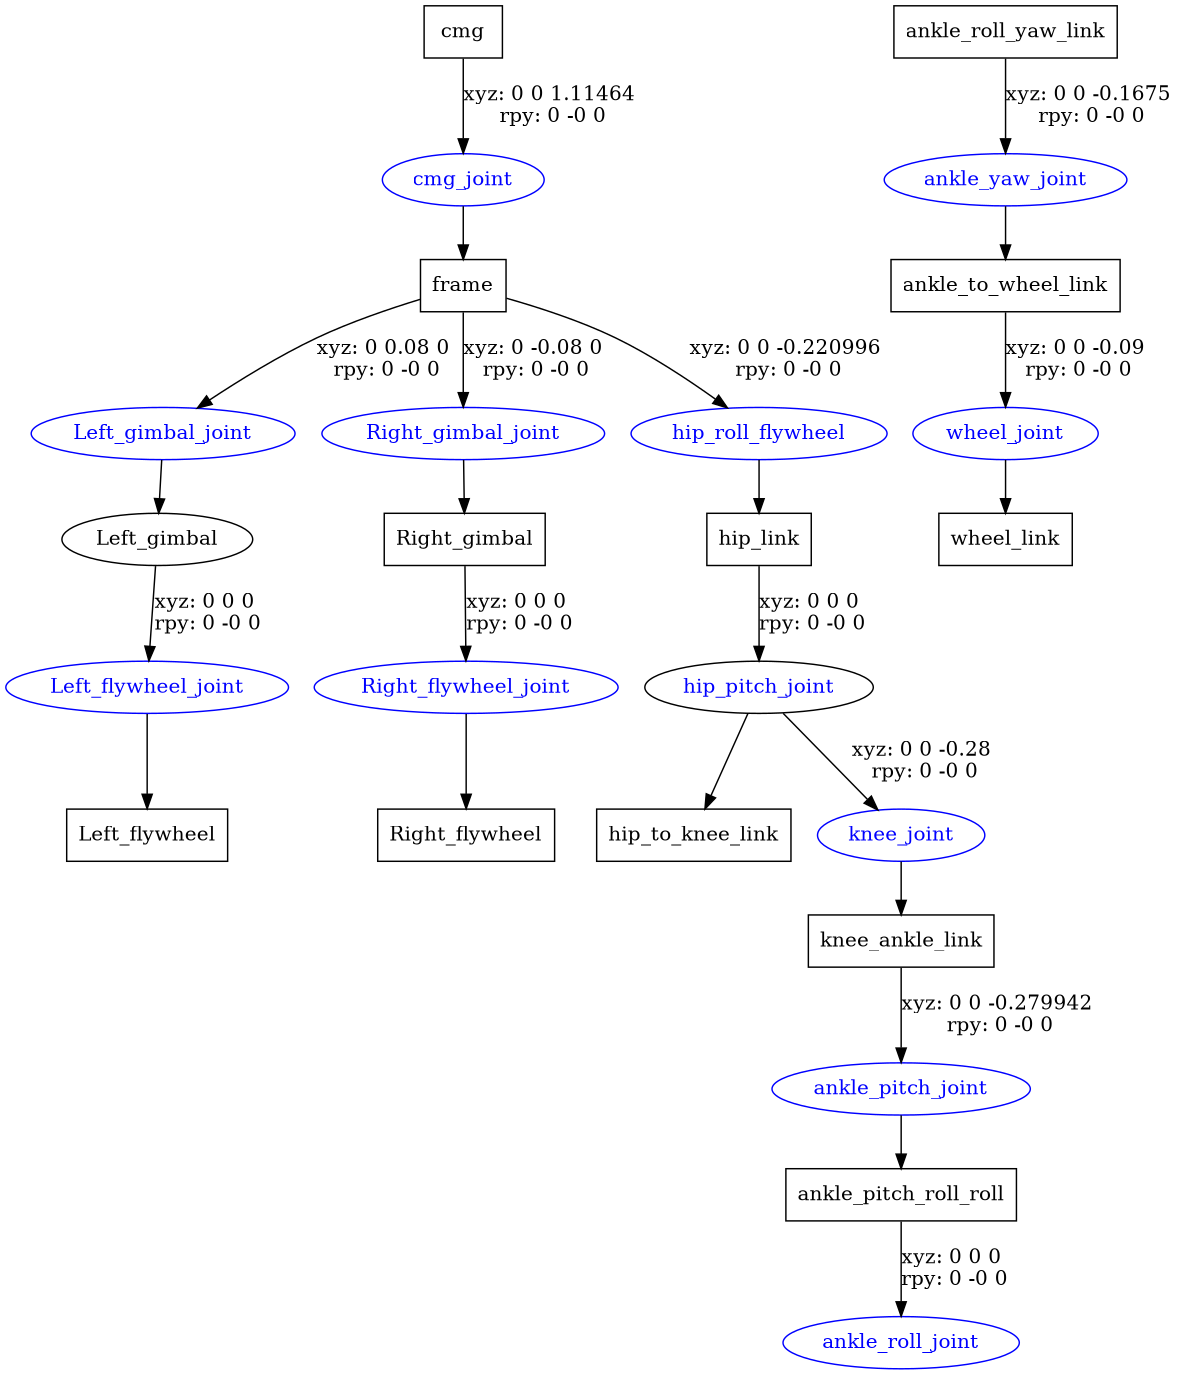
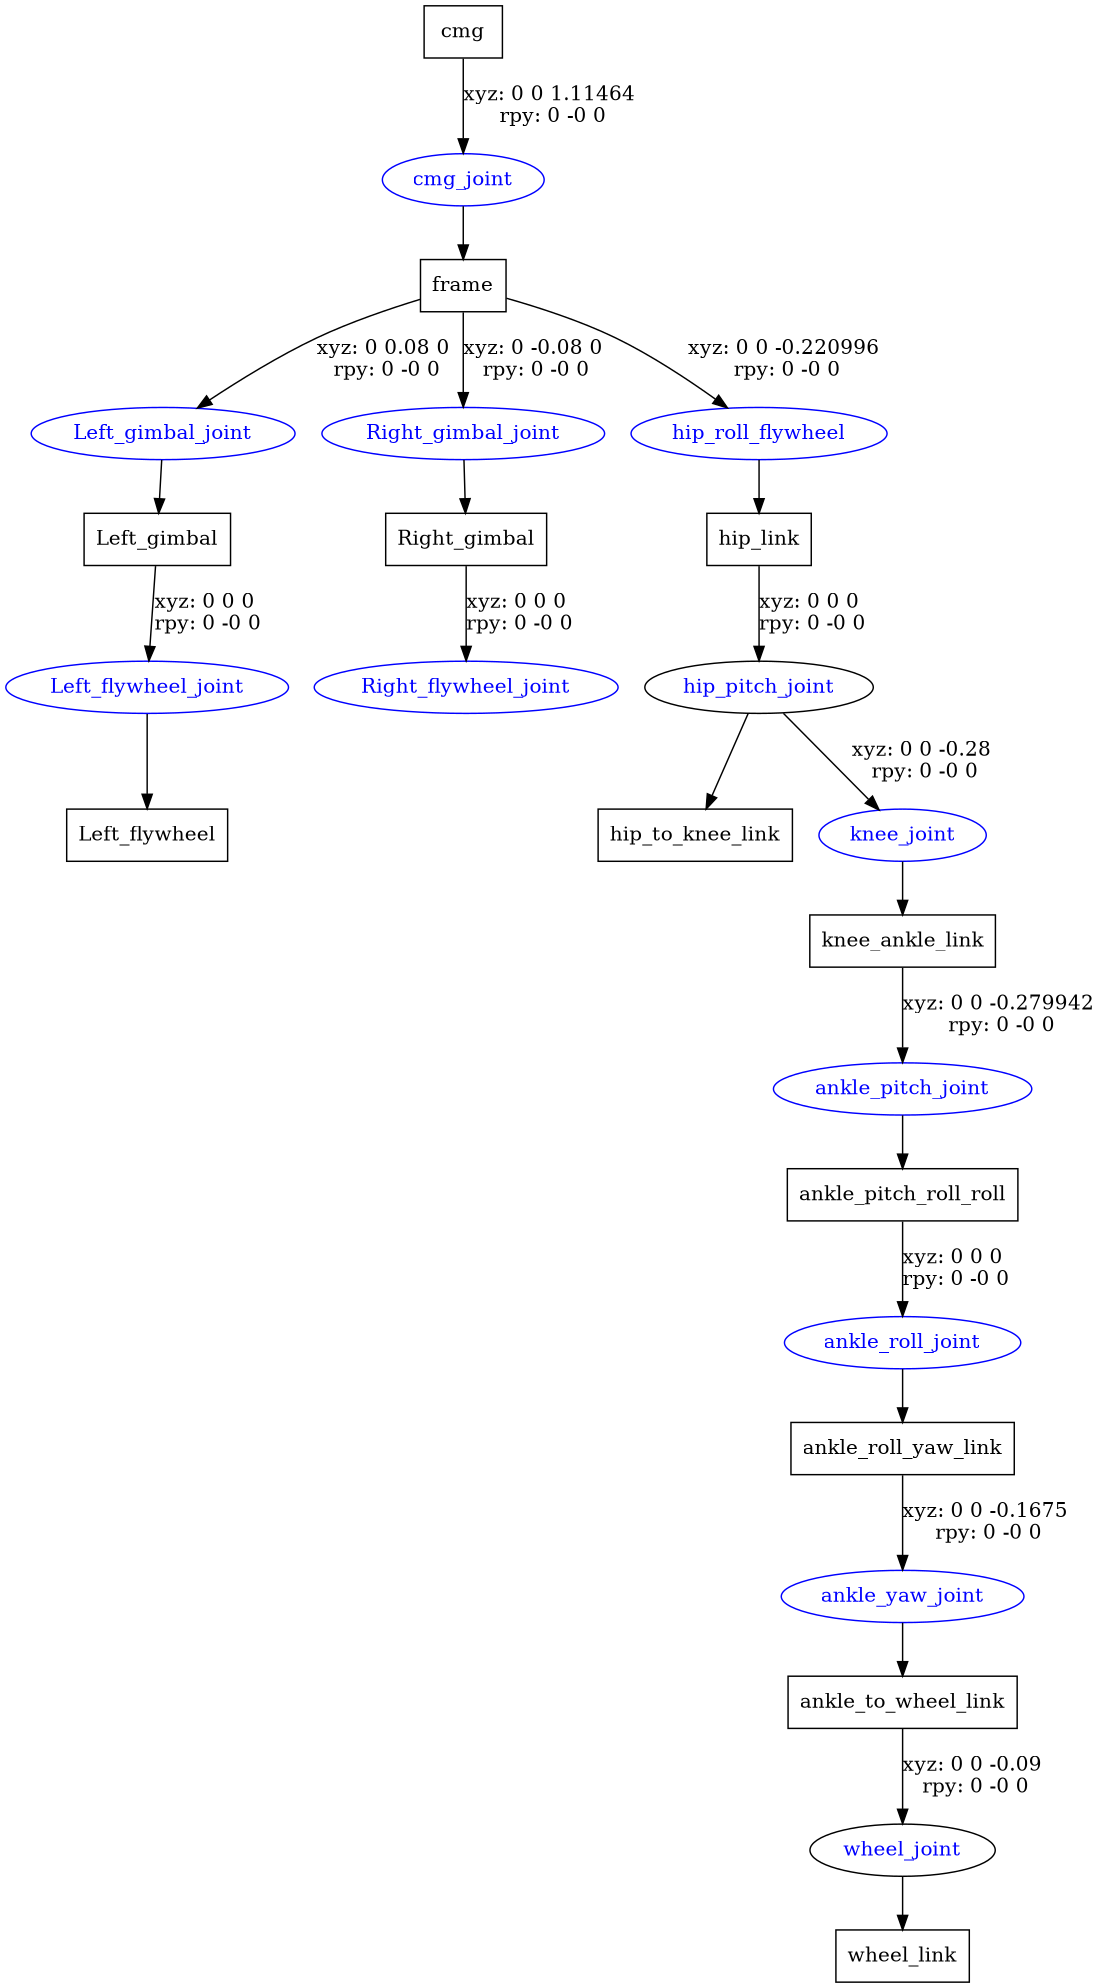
node "wheel_joint": color blue -> black
node "Left_gimbal": shape ellipse -> box
node "Right_flywheel": removed
edge "ankle_roll_joint" -> "ankle_roll_yaw_link": added
